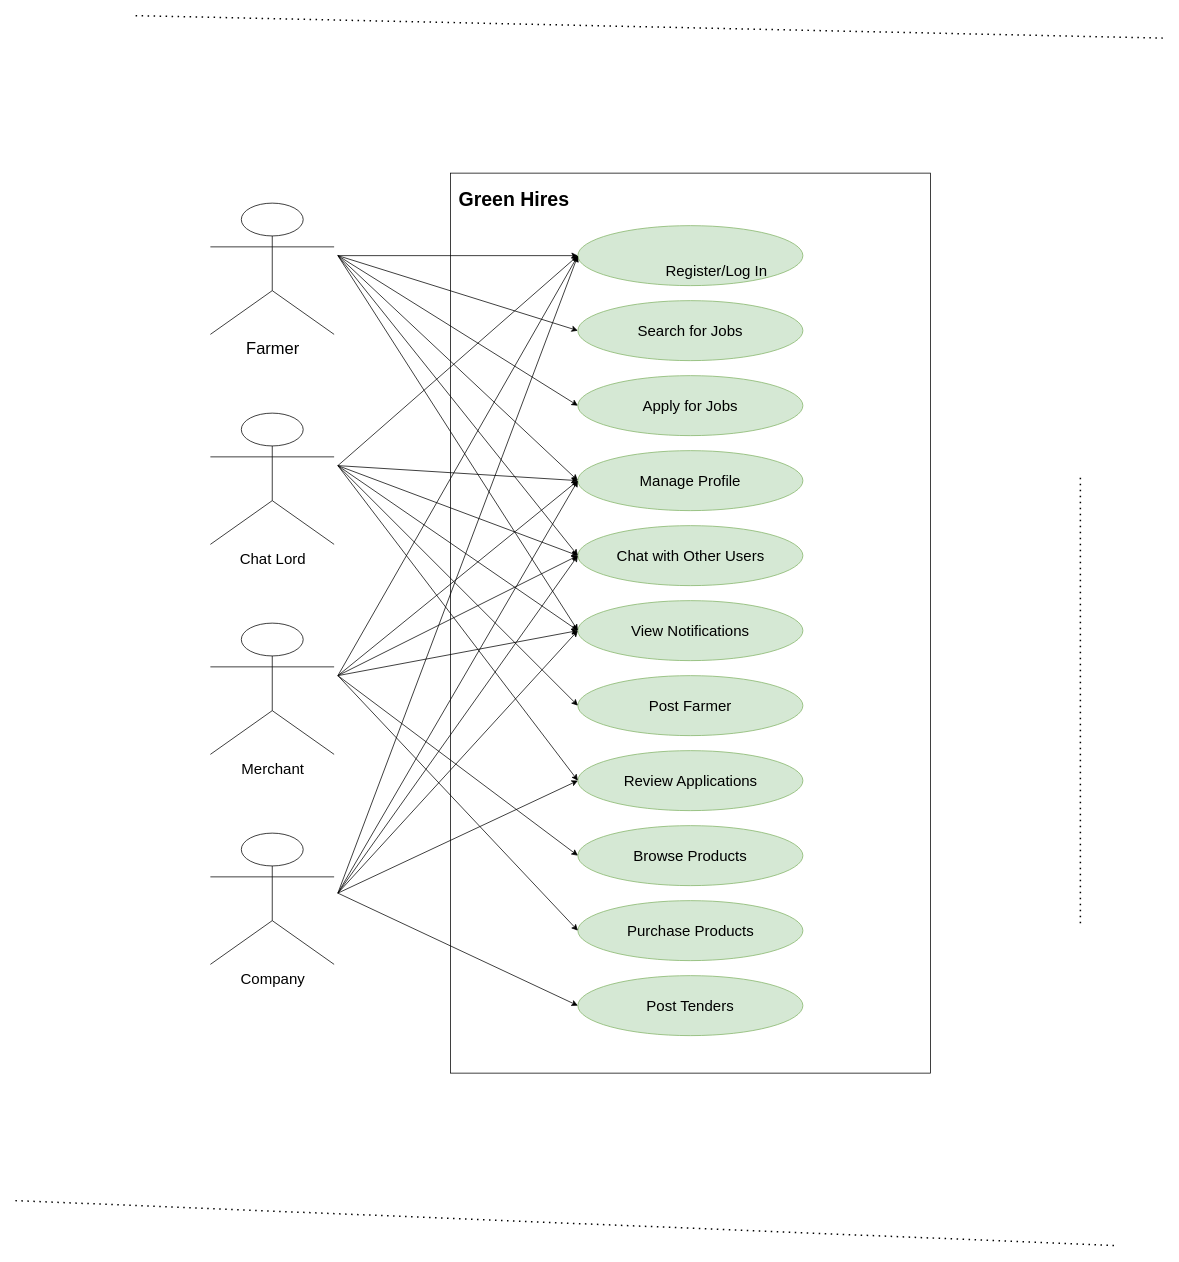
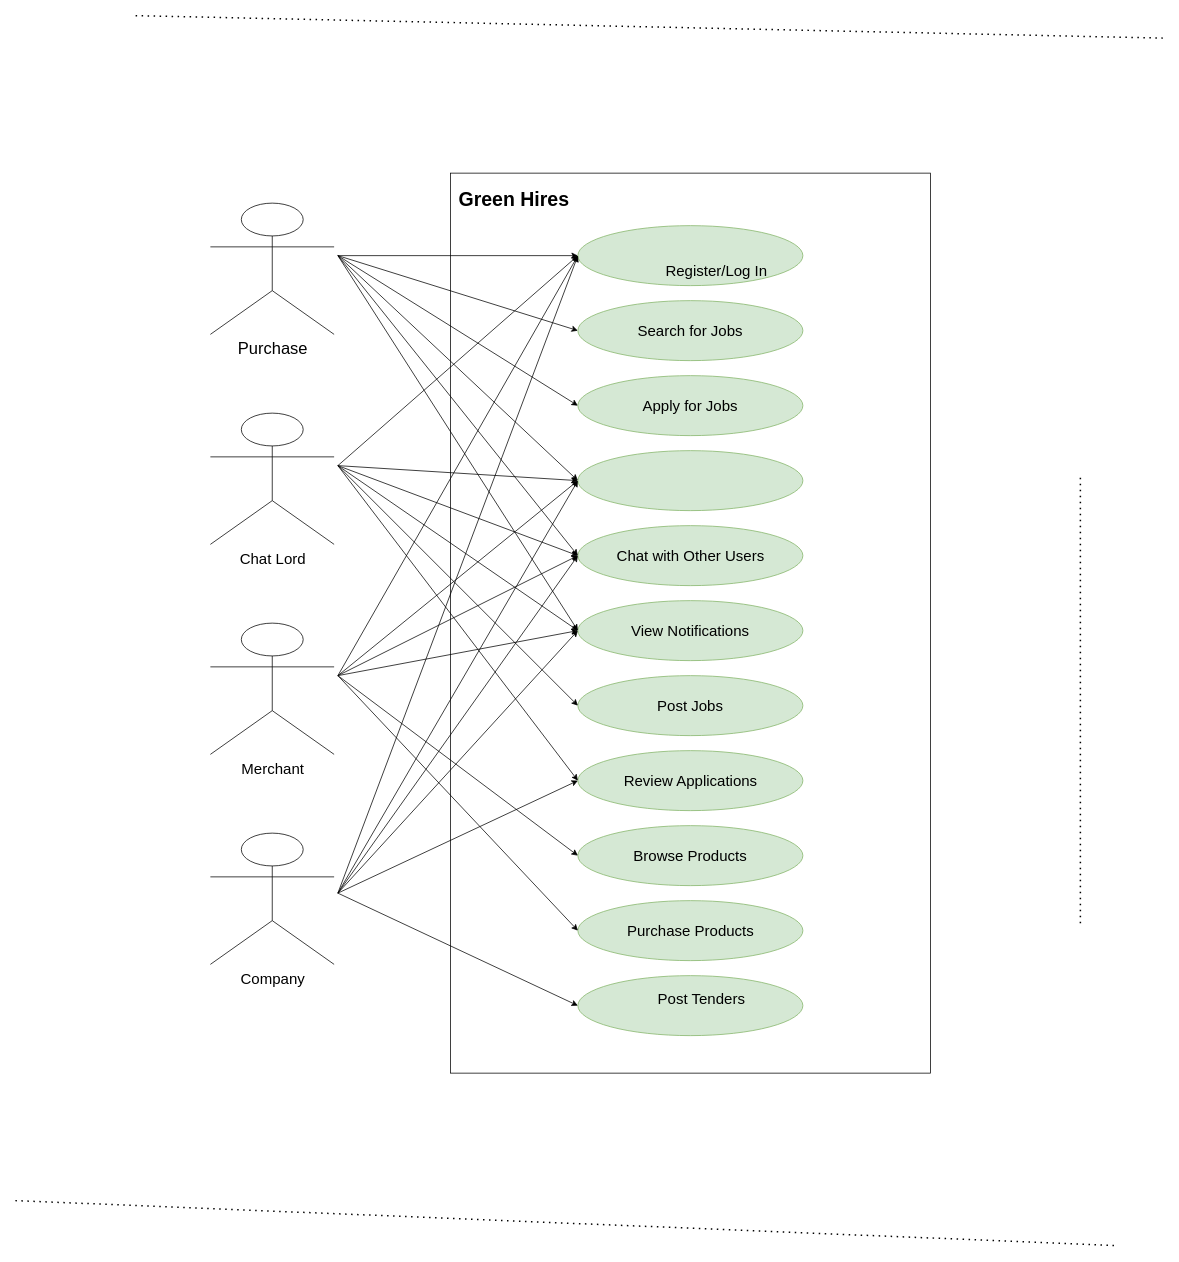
node "Farmer": label "Farmer" -> "Purchase"
node "Manage Profile": removed
node "Post Farmer": label "Post Farmer" -> "Post Jobs"
node "Post Tenders": moved (690, 1005) -> (702, 998)
